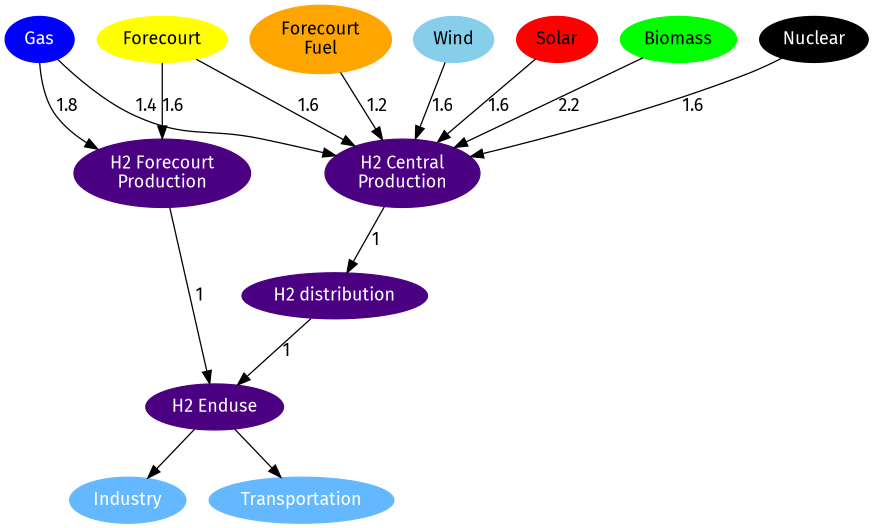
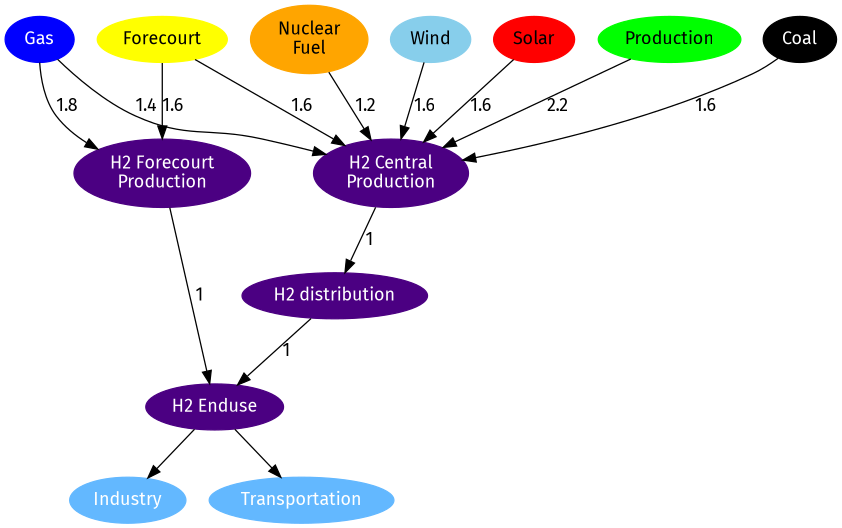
node "Forecourt Fuel": label "Forecourt Fuel" -> "Nuclear Fuel"
node "Biomass": label "Biomass" -> "Production"
node "Nuclear": label "Nuclear" -> "Coal"
